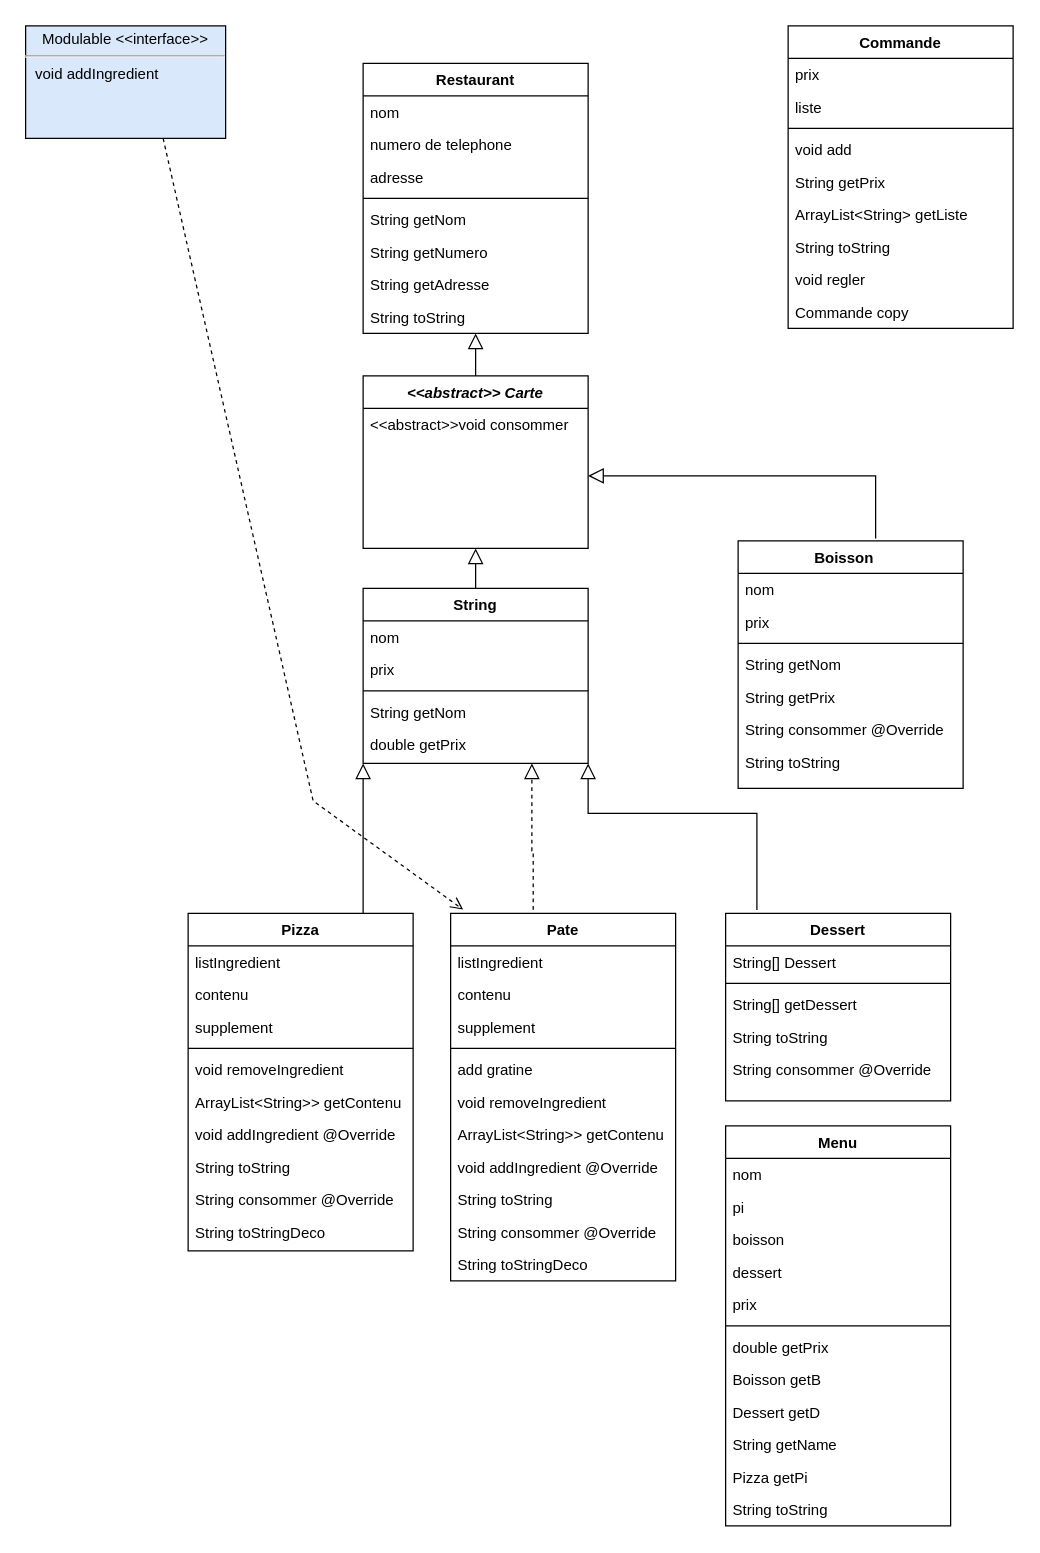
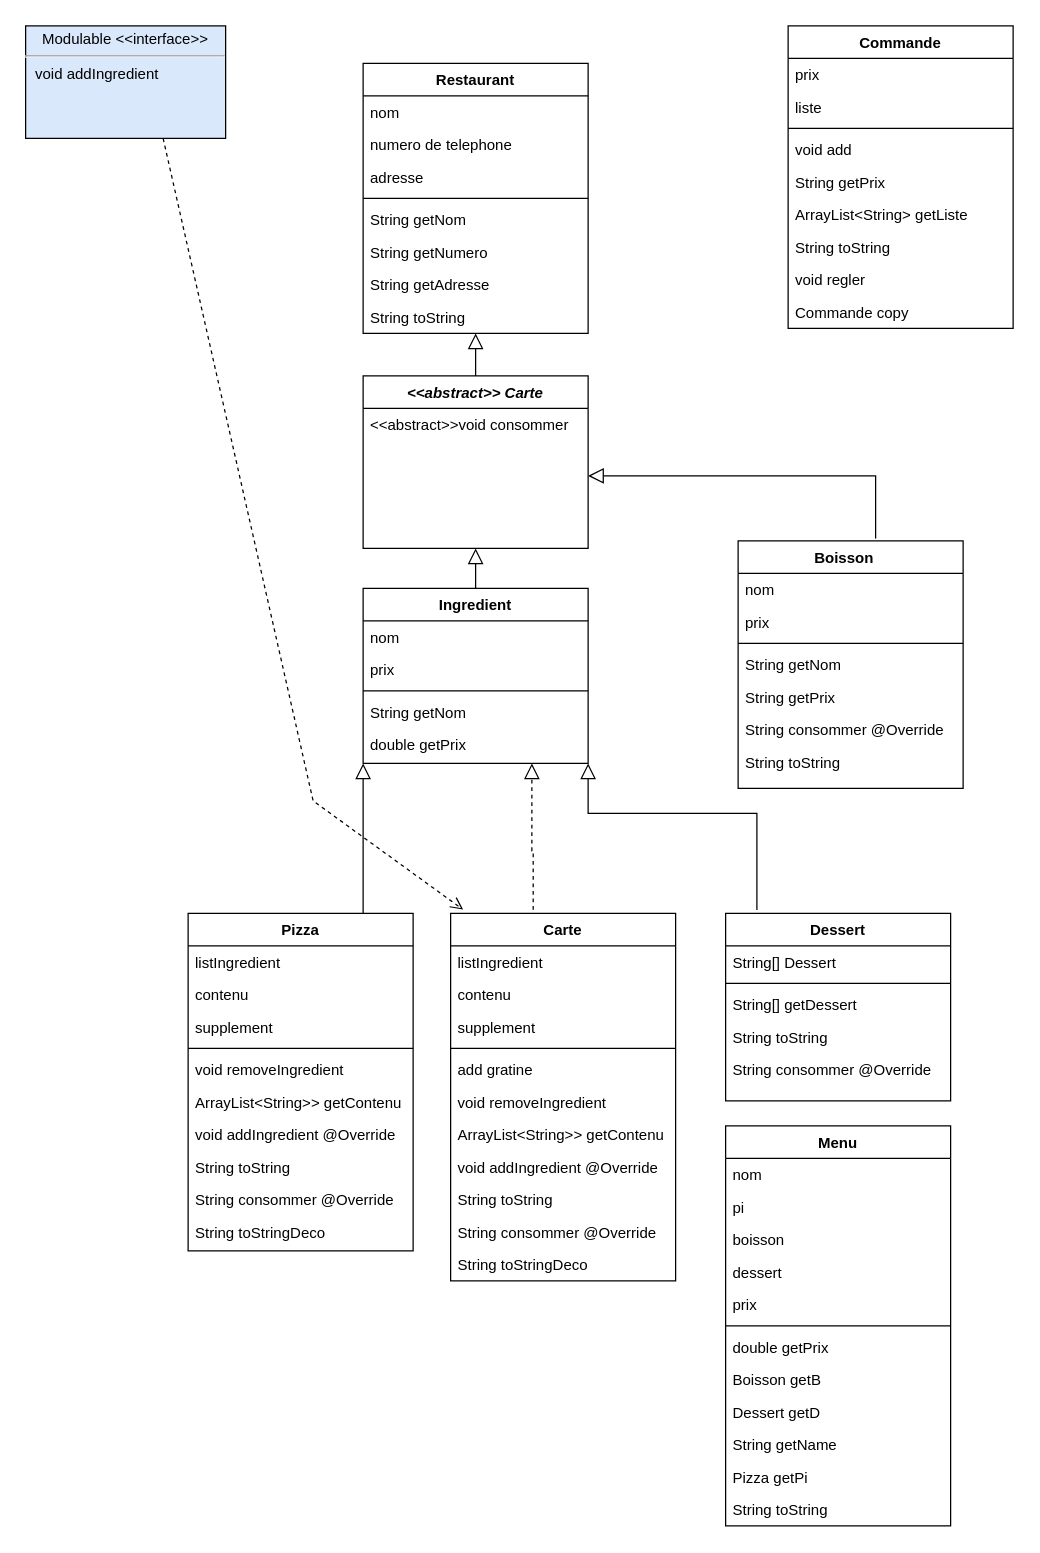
node "String": label "String" -> "Ingredient"
node "Pate": label "Pate" -> "Carte"
